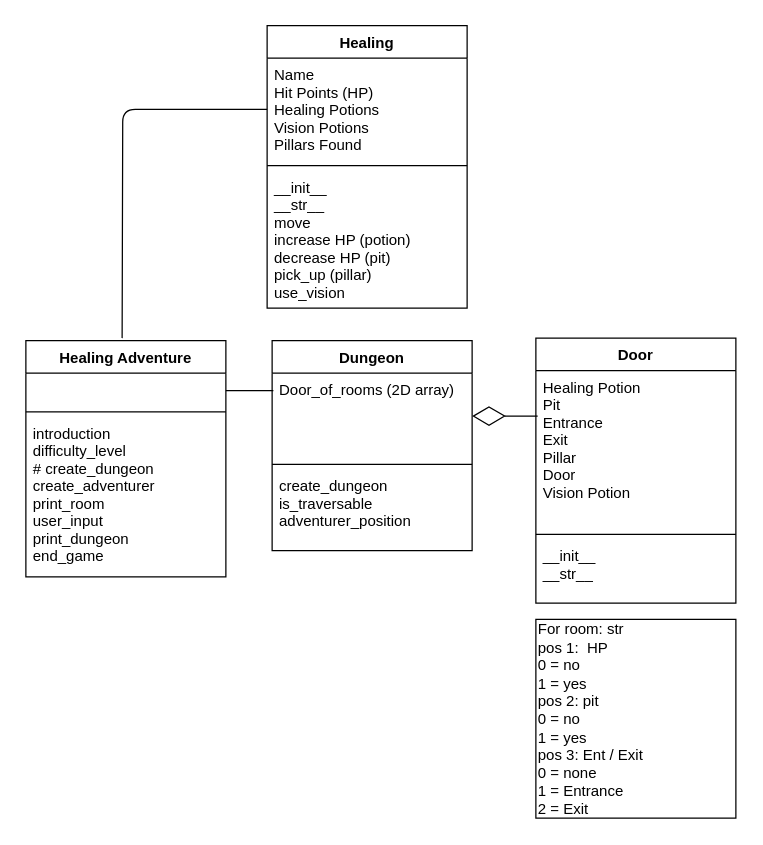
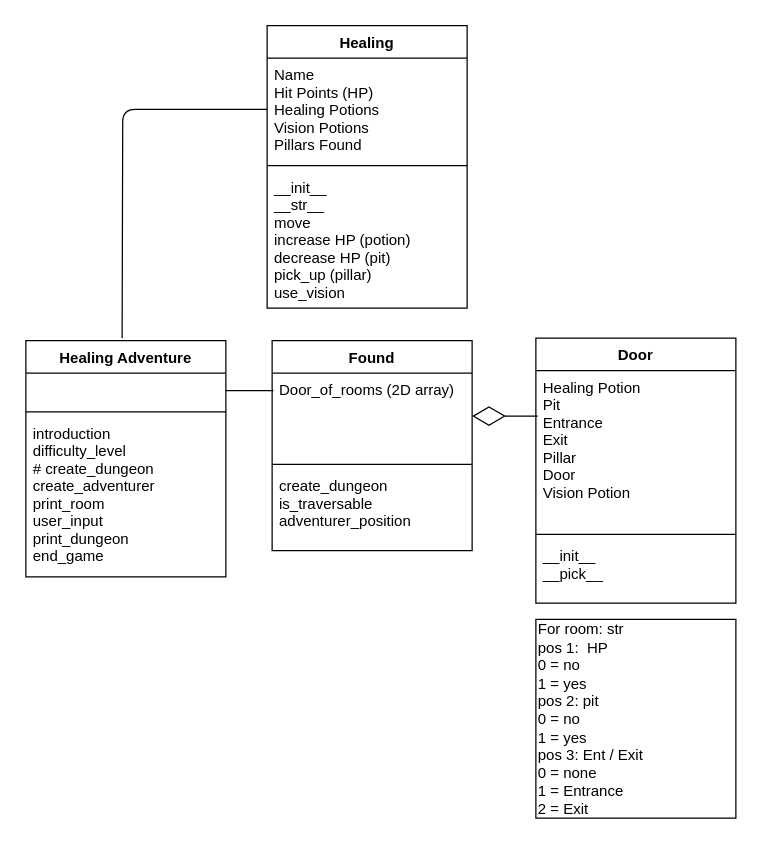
node "Dungeon": label "Dungeon" -> "Found"
node "__init__ __str__": label "__init__ __str__" -> "__init__ __pick__"
